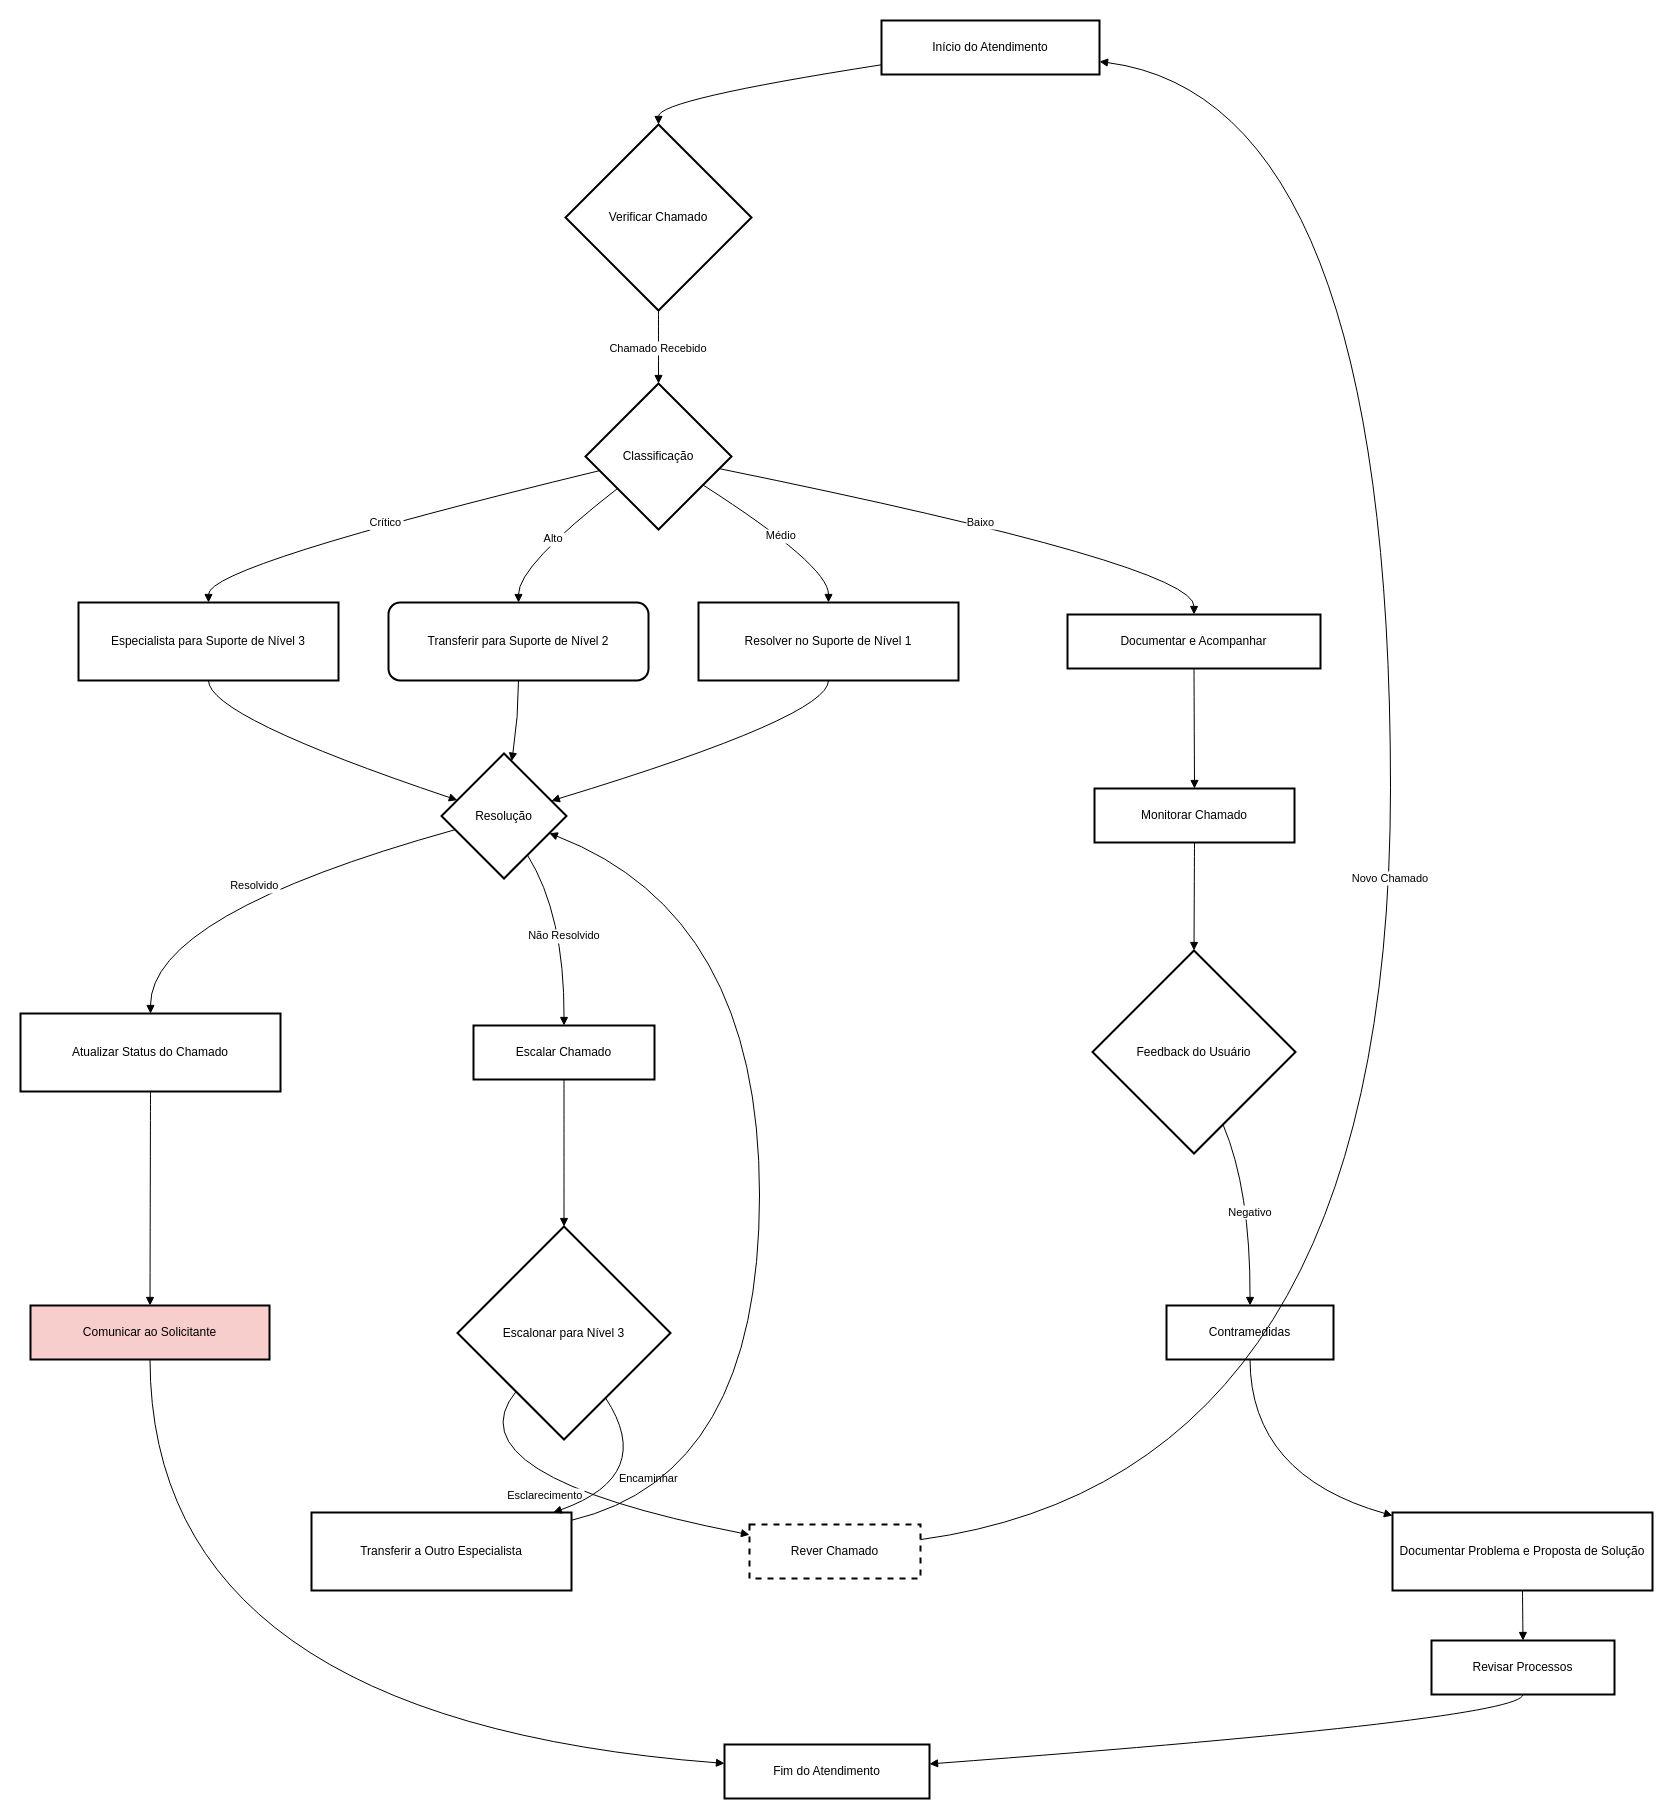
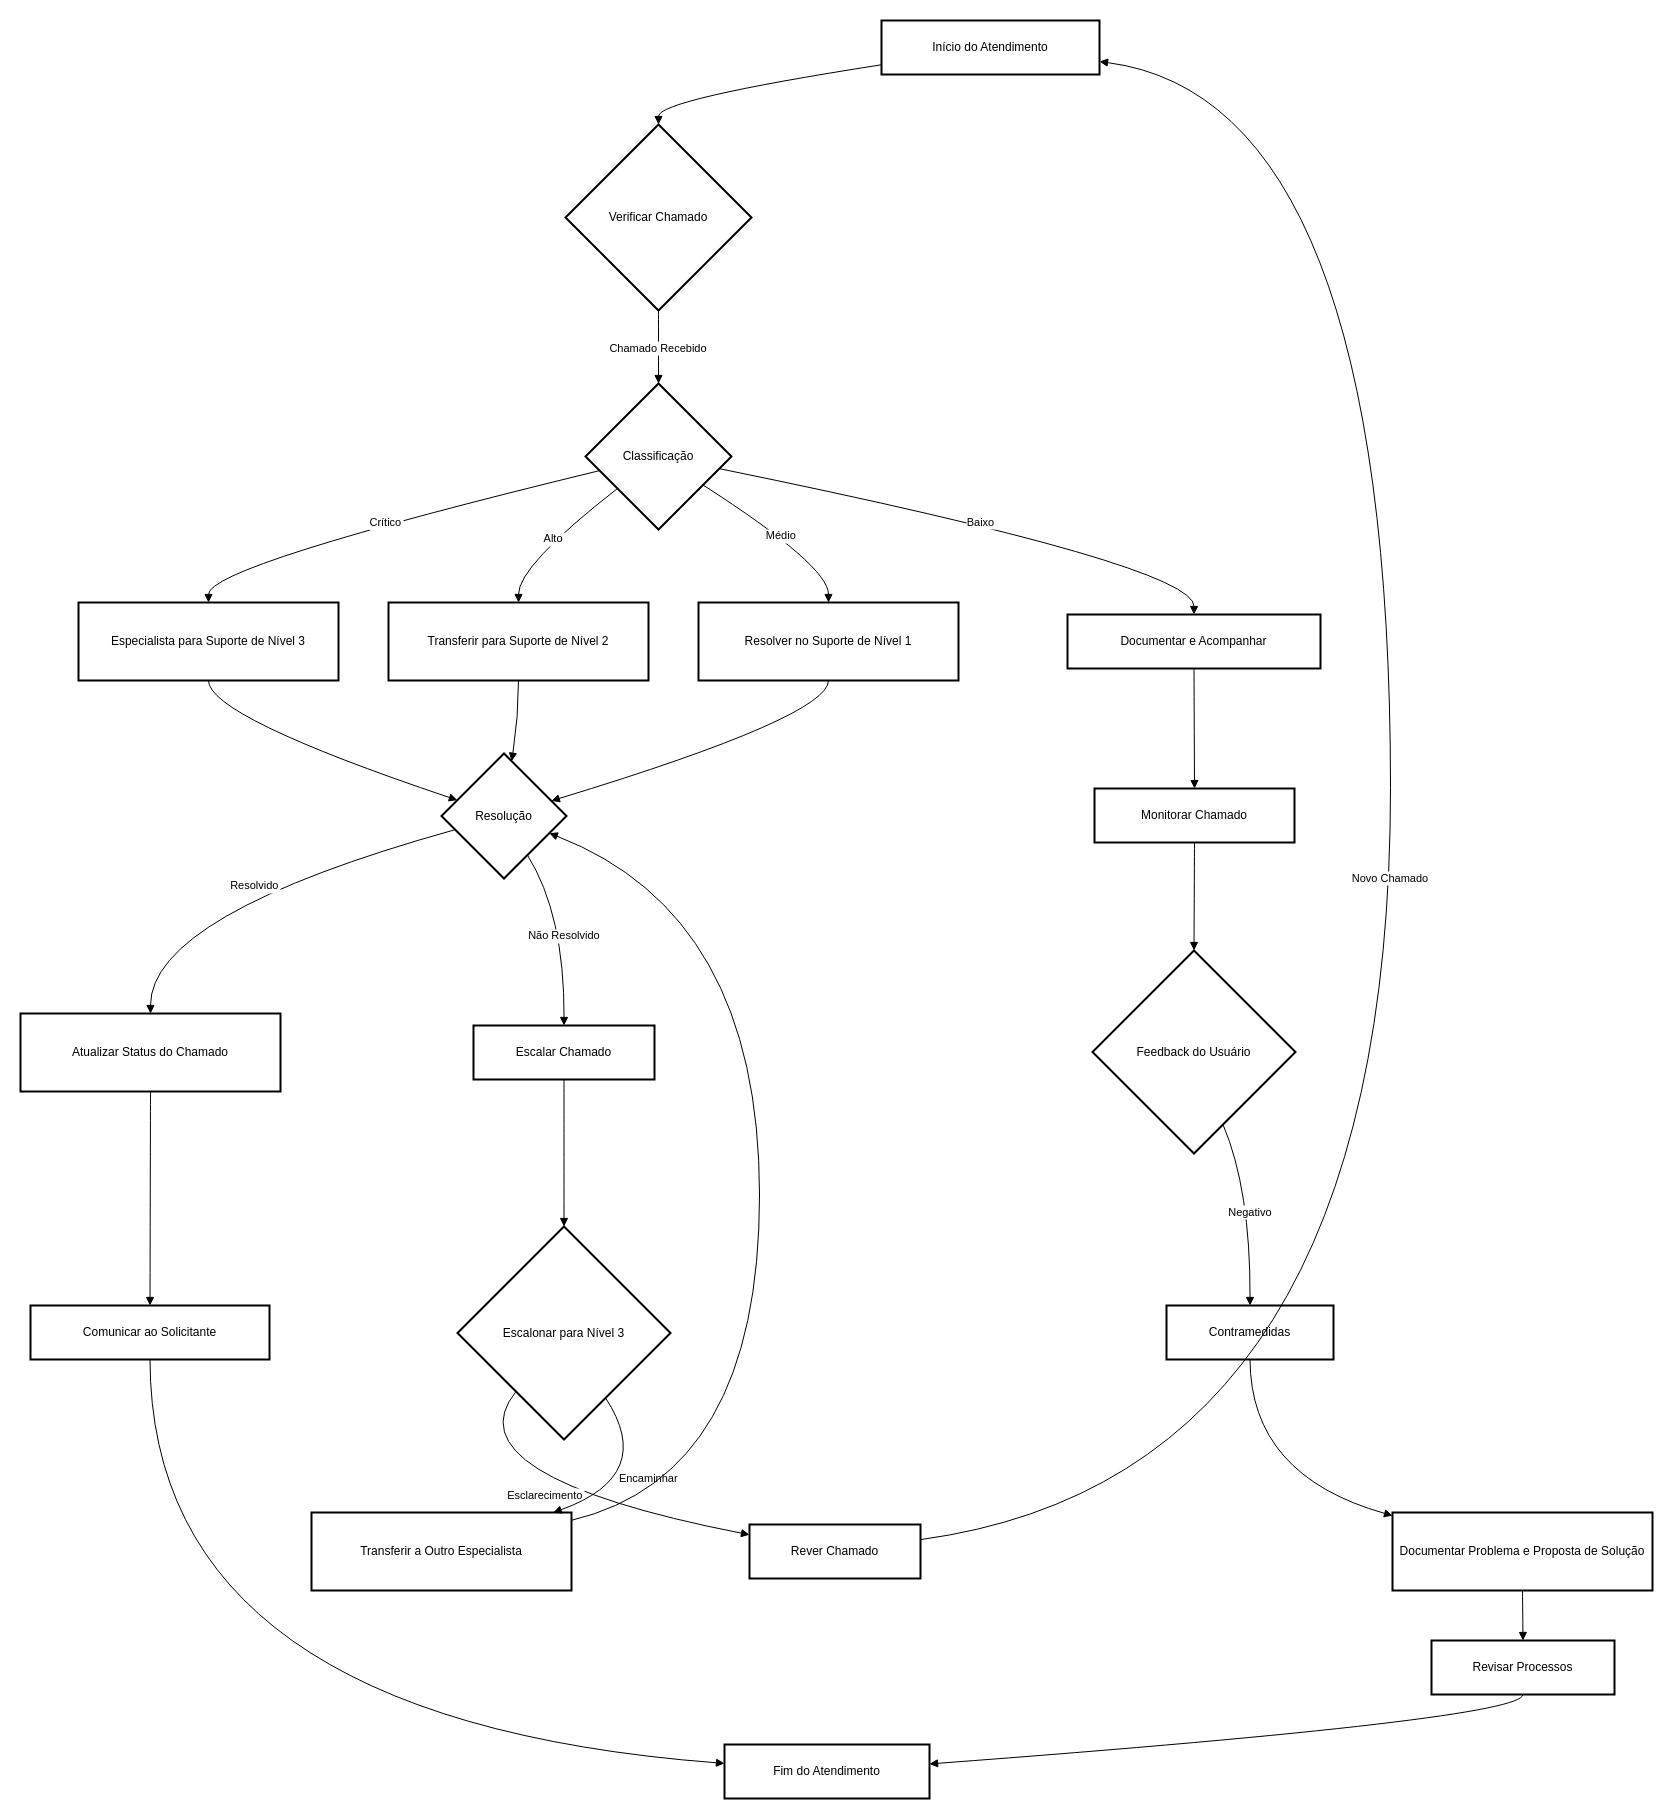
node "Transferir para Suporte de Nível 2": shape rounded rectangle -> rectangle
node "Comunicar ao Solicitante": fillcolor #f8cecc -> #ffffff
node "Rever Chamado": style dashed -> solid
